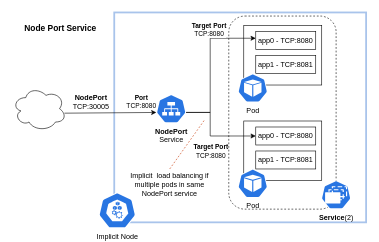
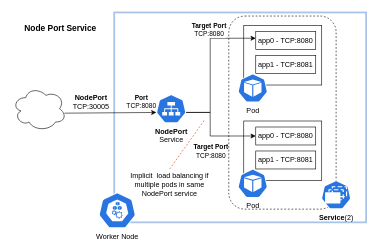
node "Implicit Node": label "Implicit Node" -> "Worker Node"
